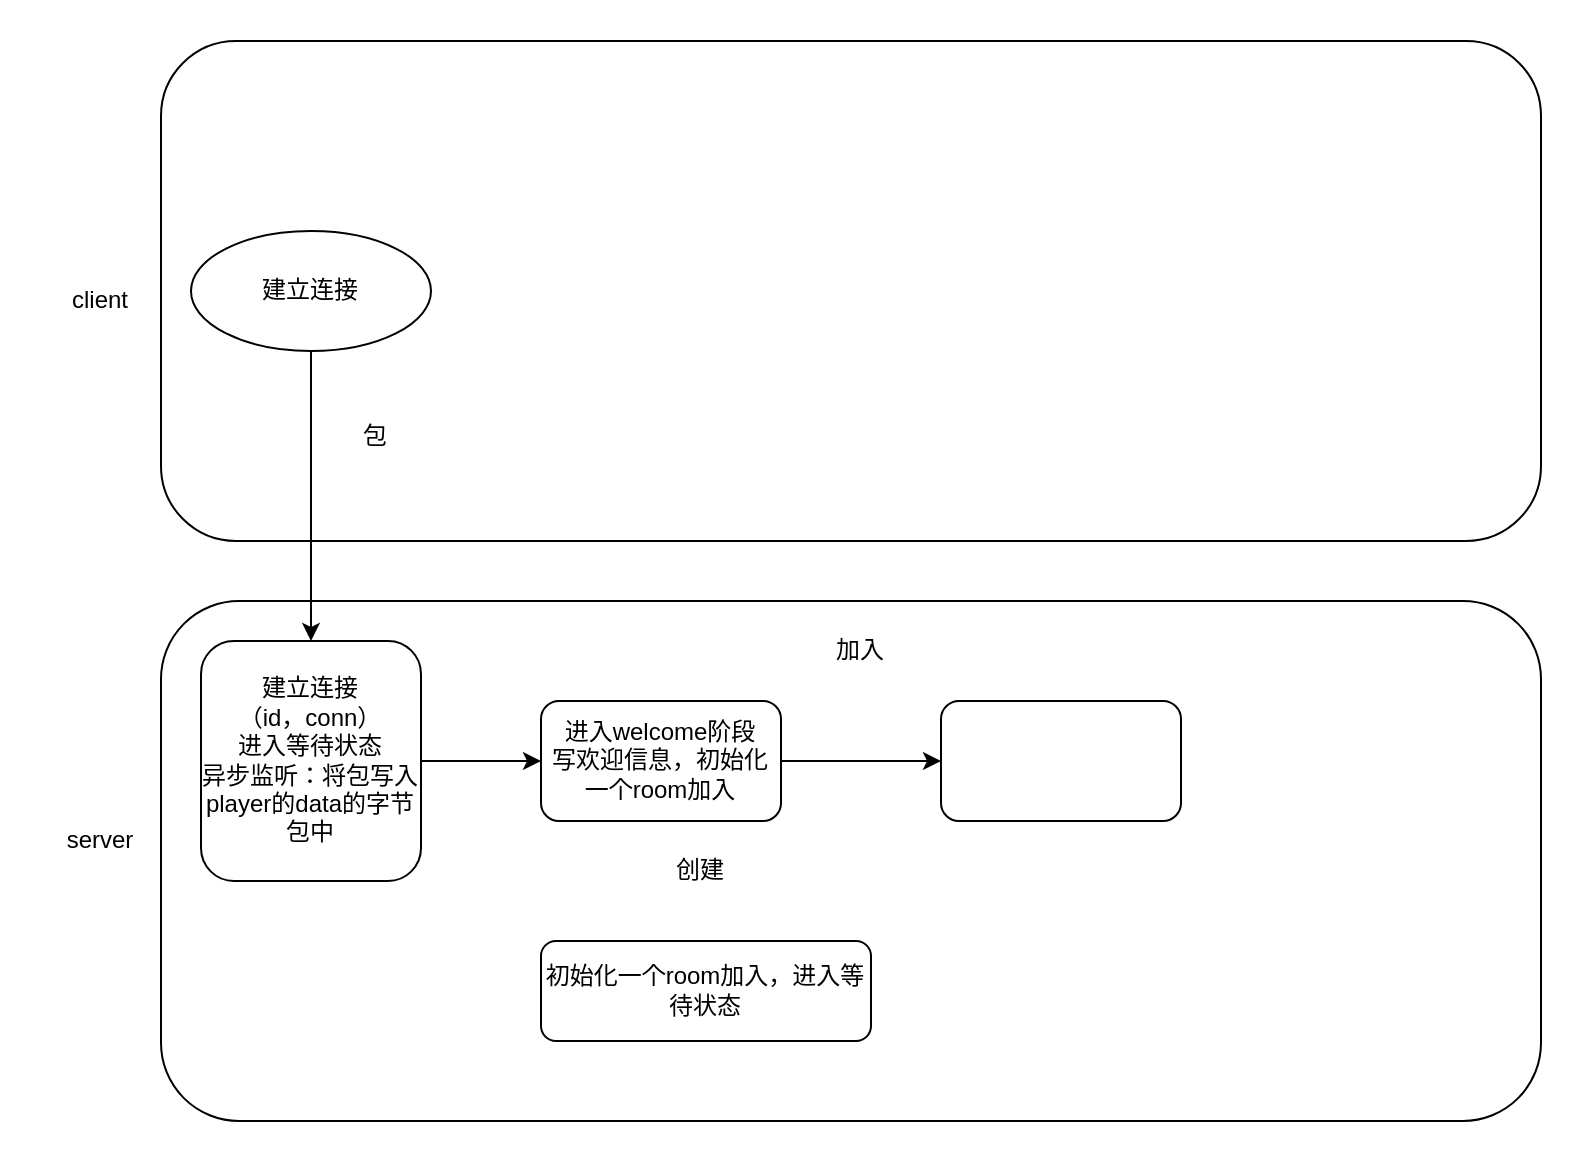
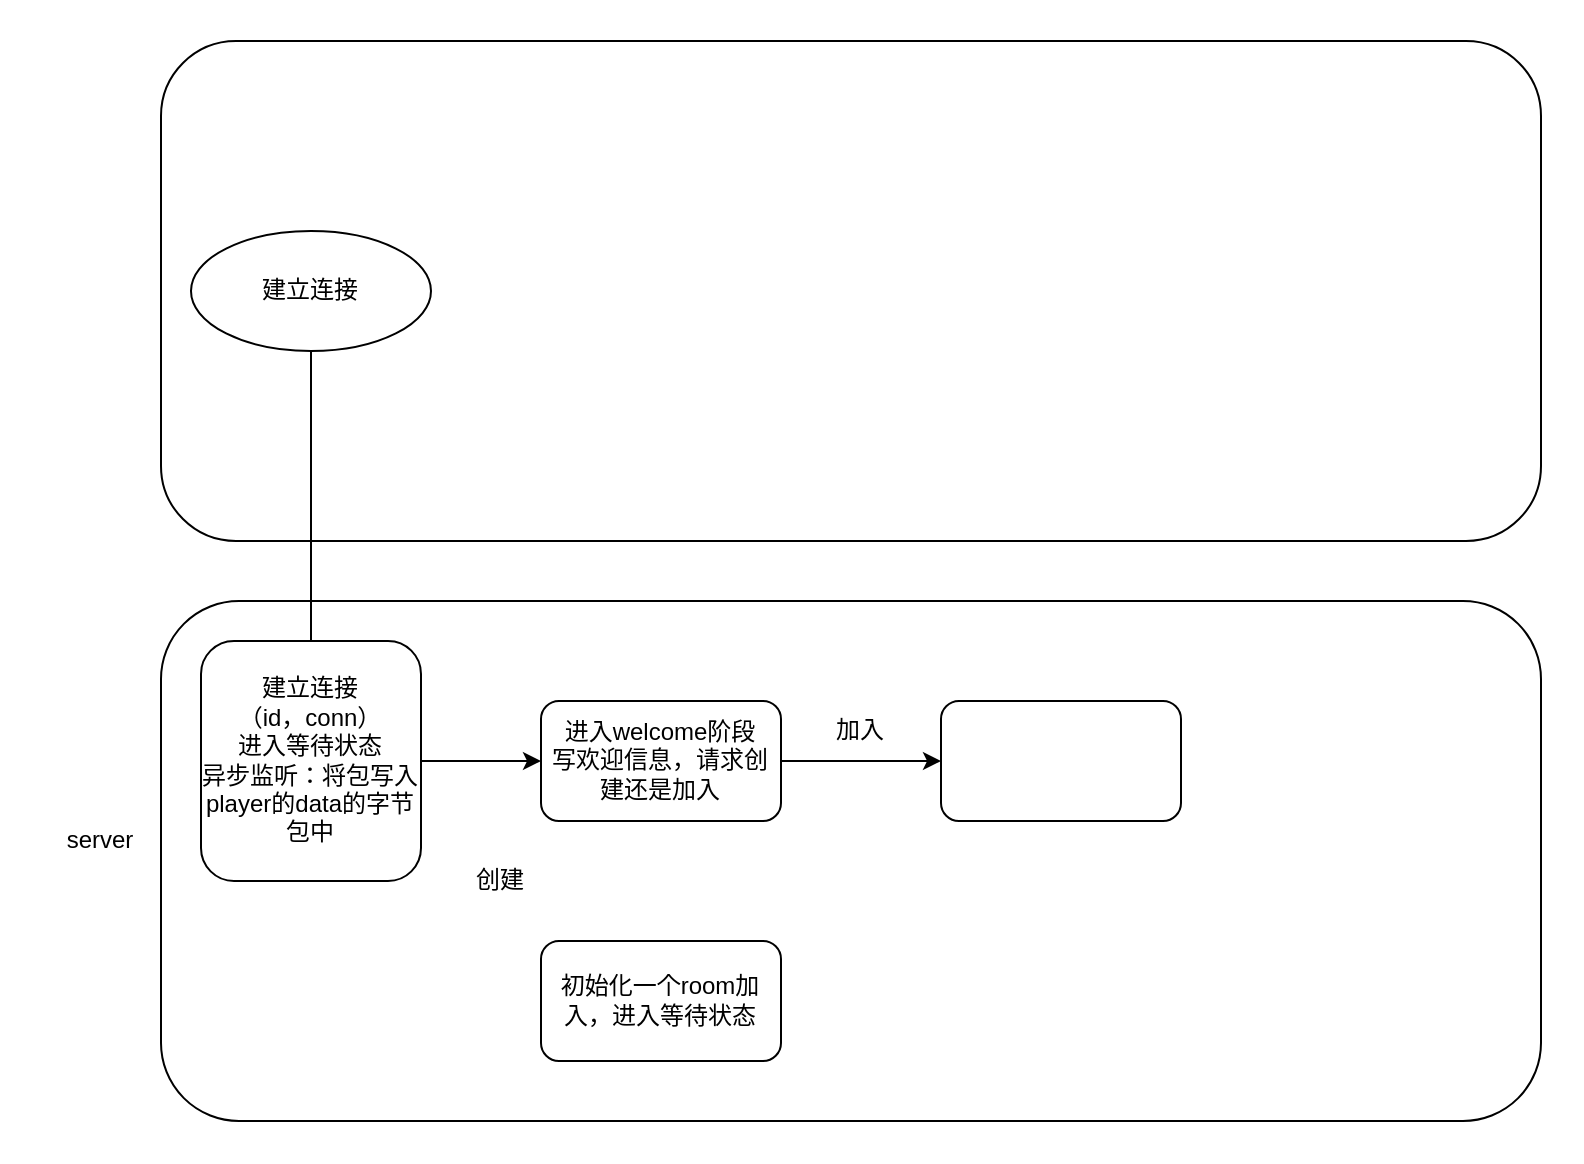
node "client": removed
node "包": removed
edge "建立连接" -> "建立连接 （id，conn） 进入等待状态 异步监听：将包写入player的data的字节包中": arrowhead classic -> none
node "加入": moved (861, 651) -> (861, 731)
node "进入welcome阶段 写欢迎信息，初始化一个room加入": label "进入welcome阶段 写欢迎信息，初始化一个room加入" -> "进入welcome阶段 写欢迎信息，请求创建还是加入"
node "创建": moved (701, 871) -> (501, 881)
node "初始化一个room加入，进入等待状态": size 330x100 -> 240x120
